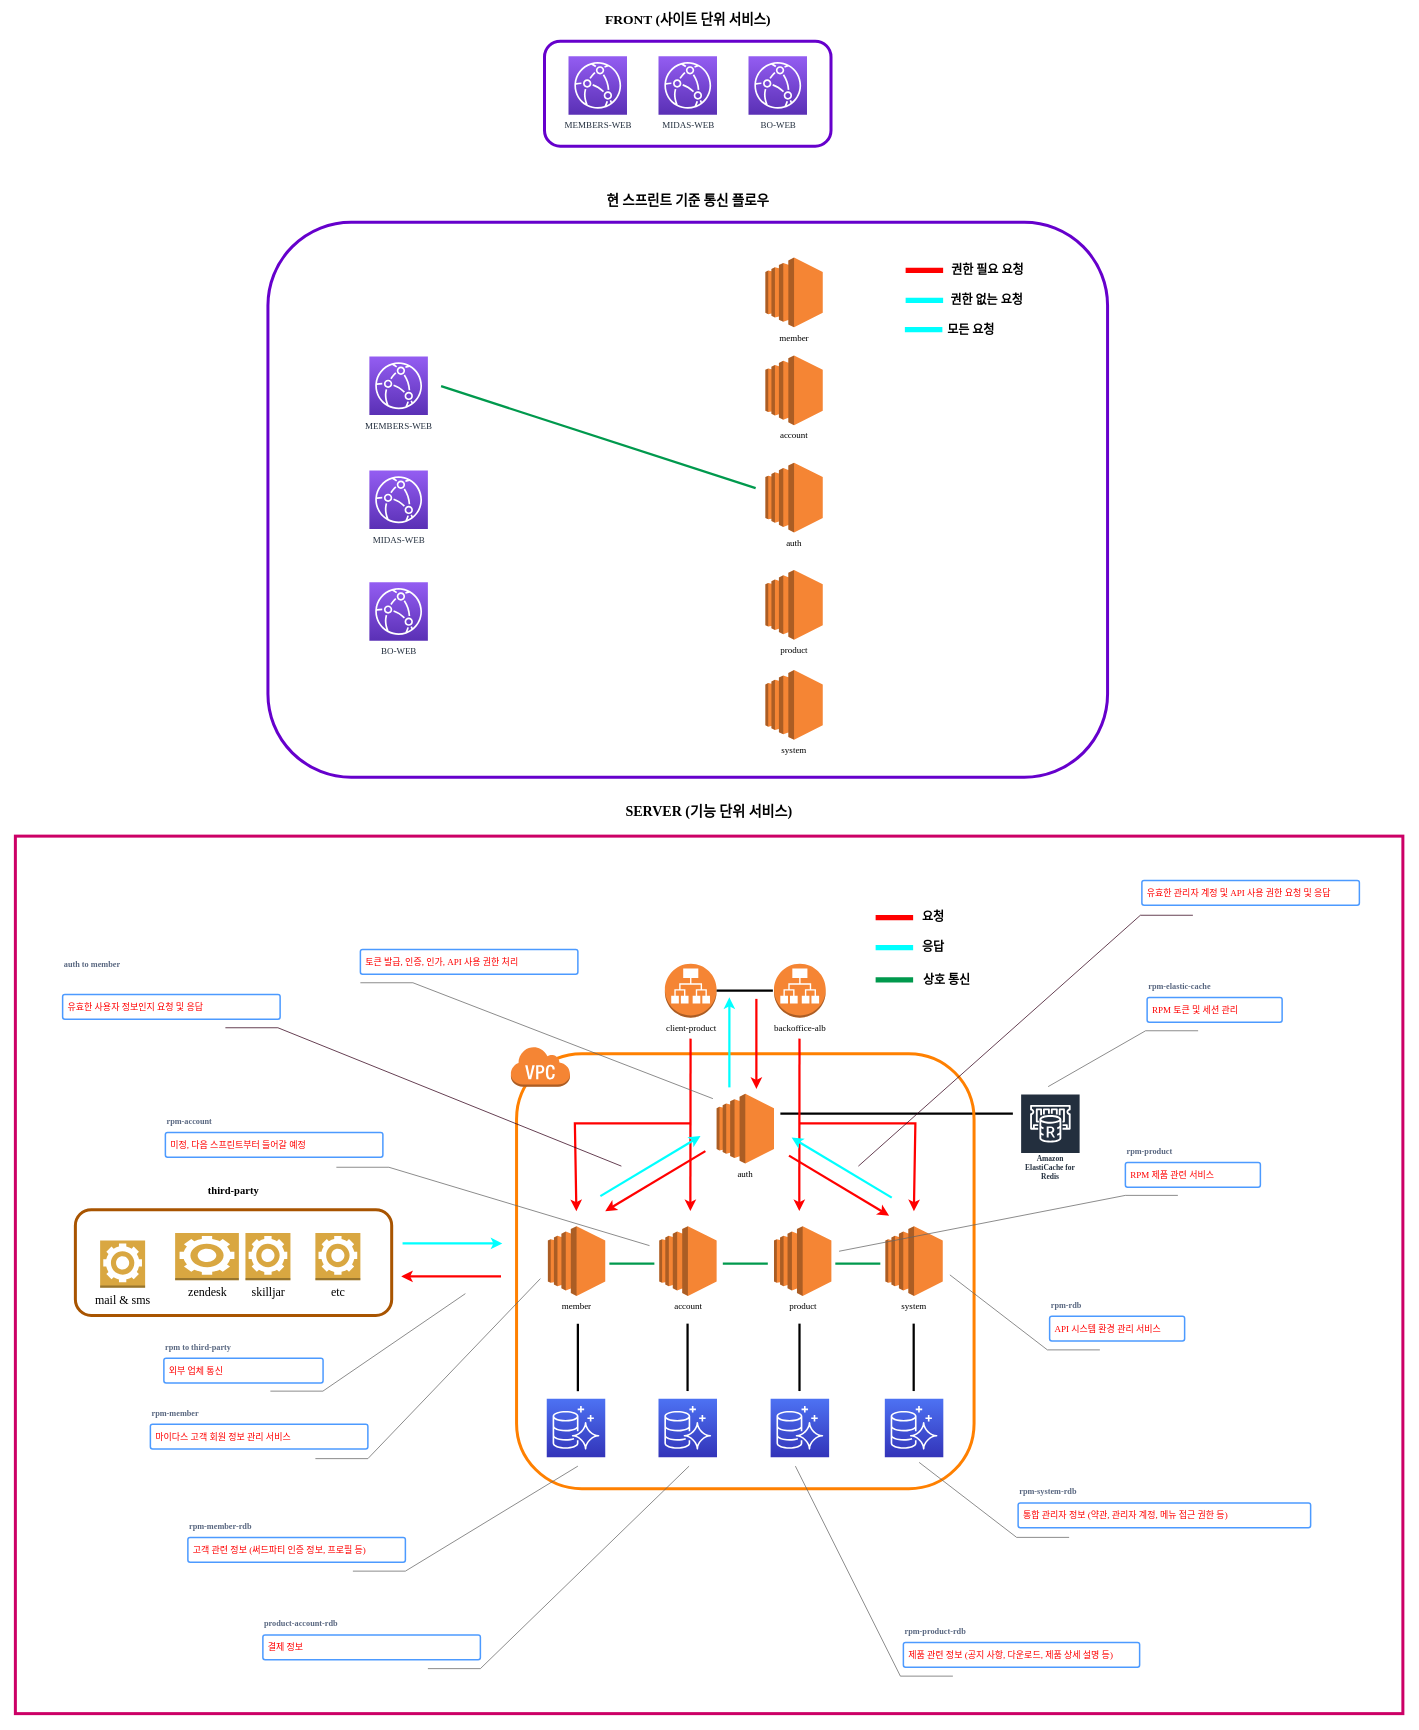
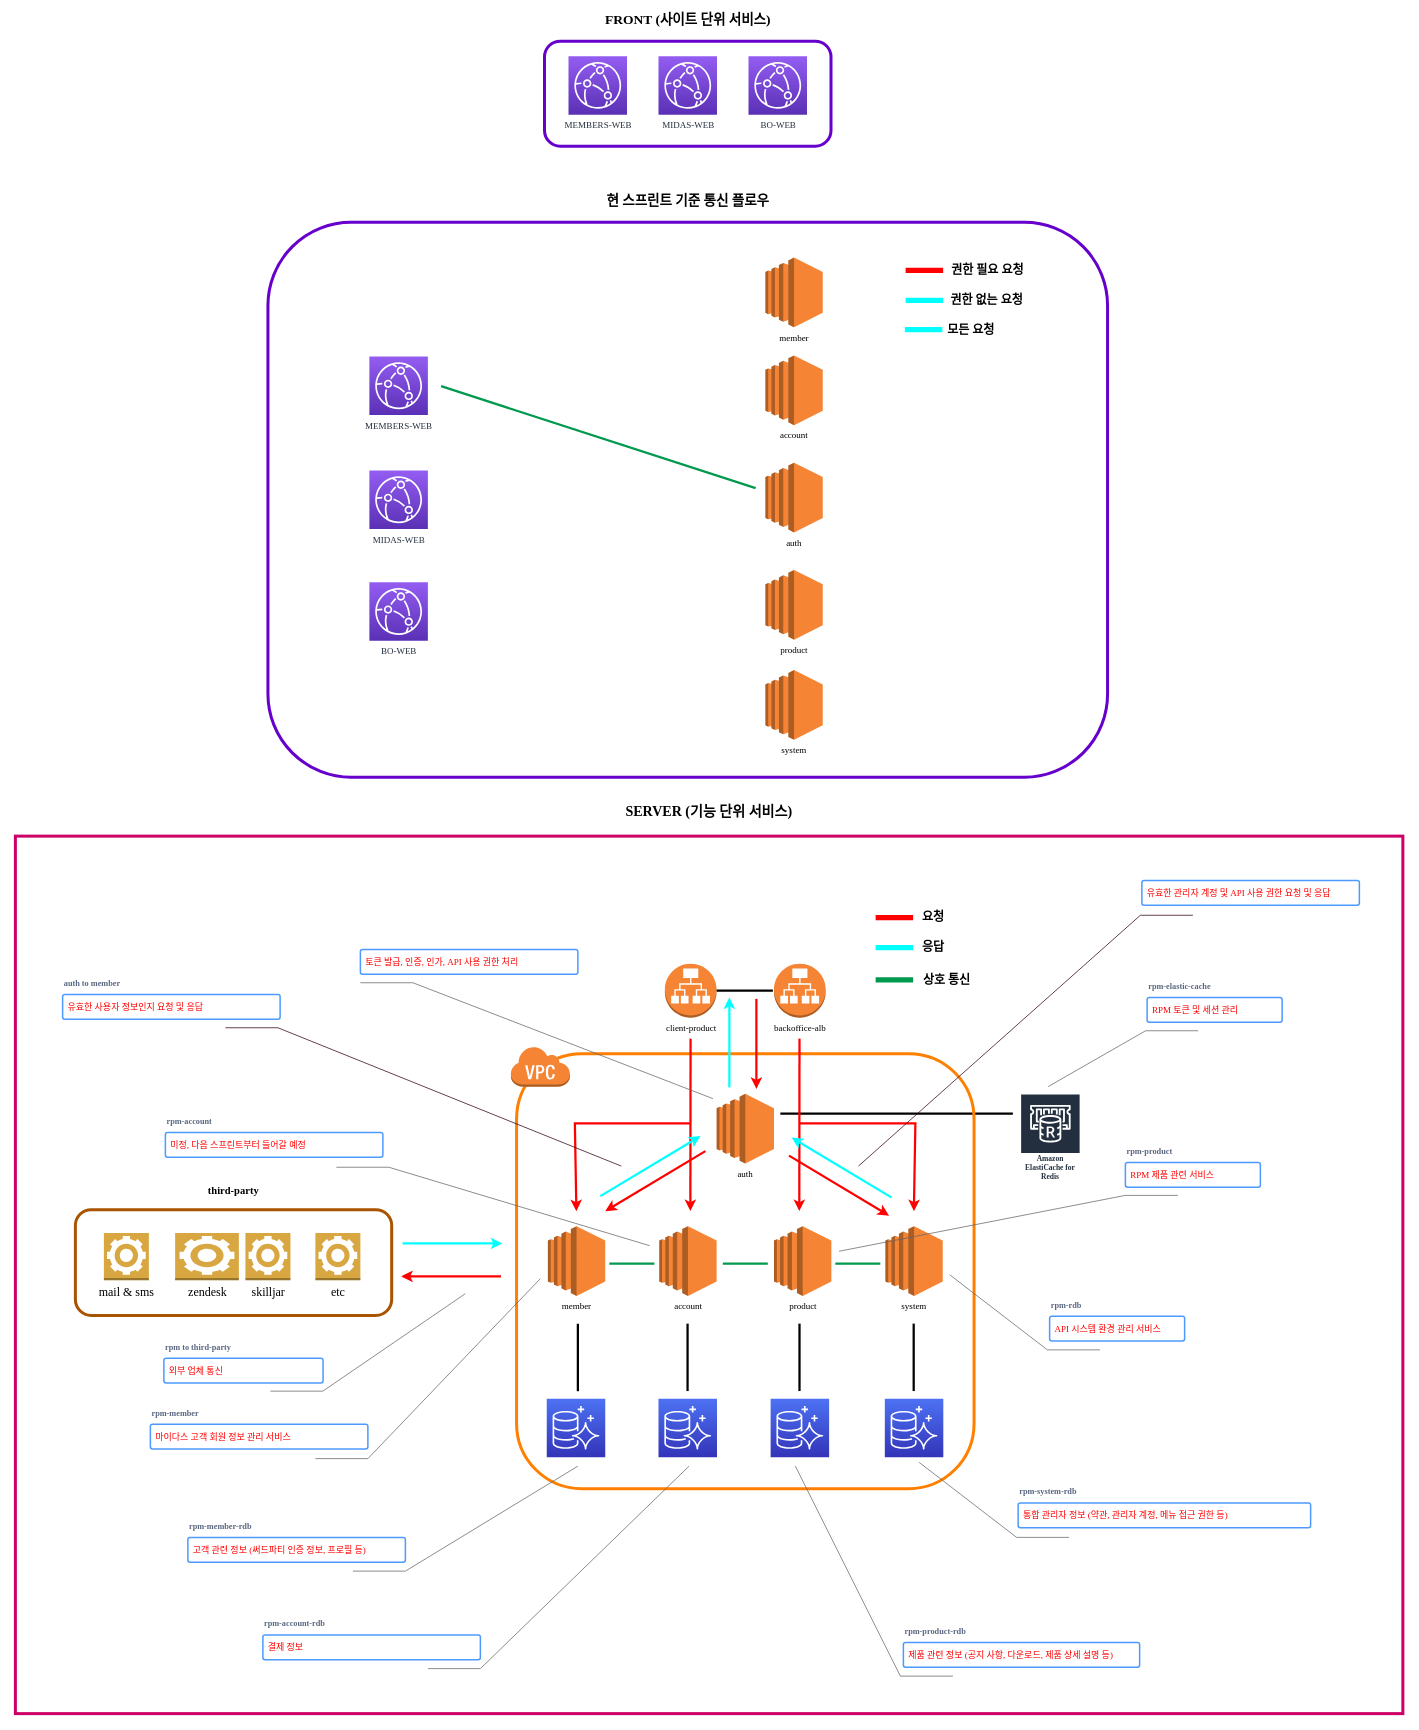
node "auth to member": moved (153, 964) -> (153, 983)
node "mail & sms": moved (123, 1264) -> (126, 1256)
node "product-account-rdb": label "product-account-rdb" -> "rpm-account-rdb"
